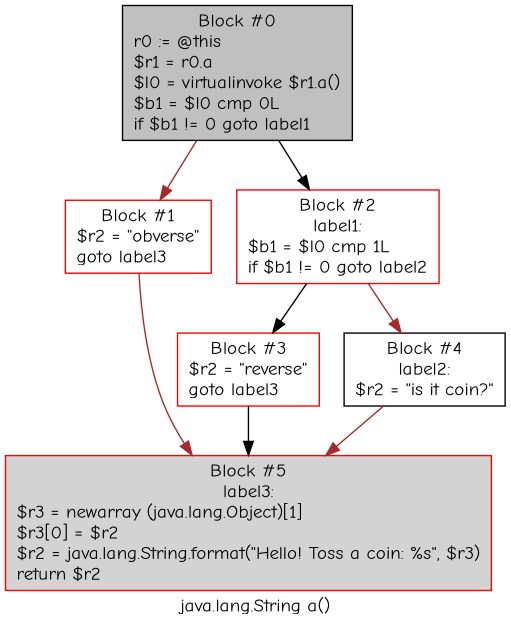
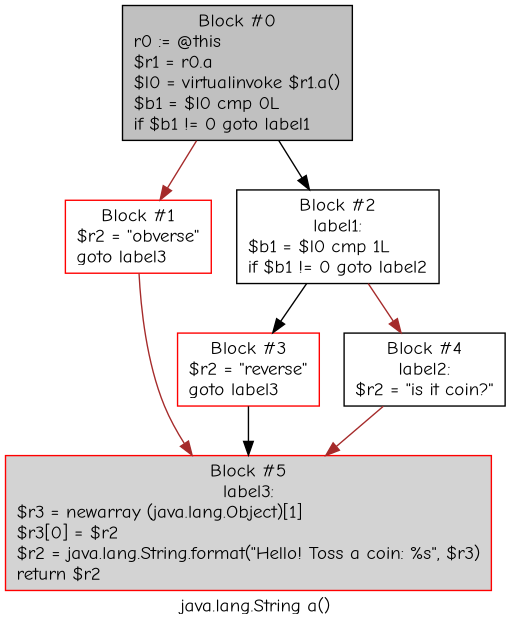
node "Block #2 label1: $b1 = $l0 cmp 1L if $b1 != 0 goto label2": color red -> black
